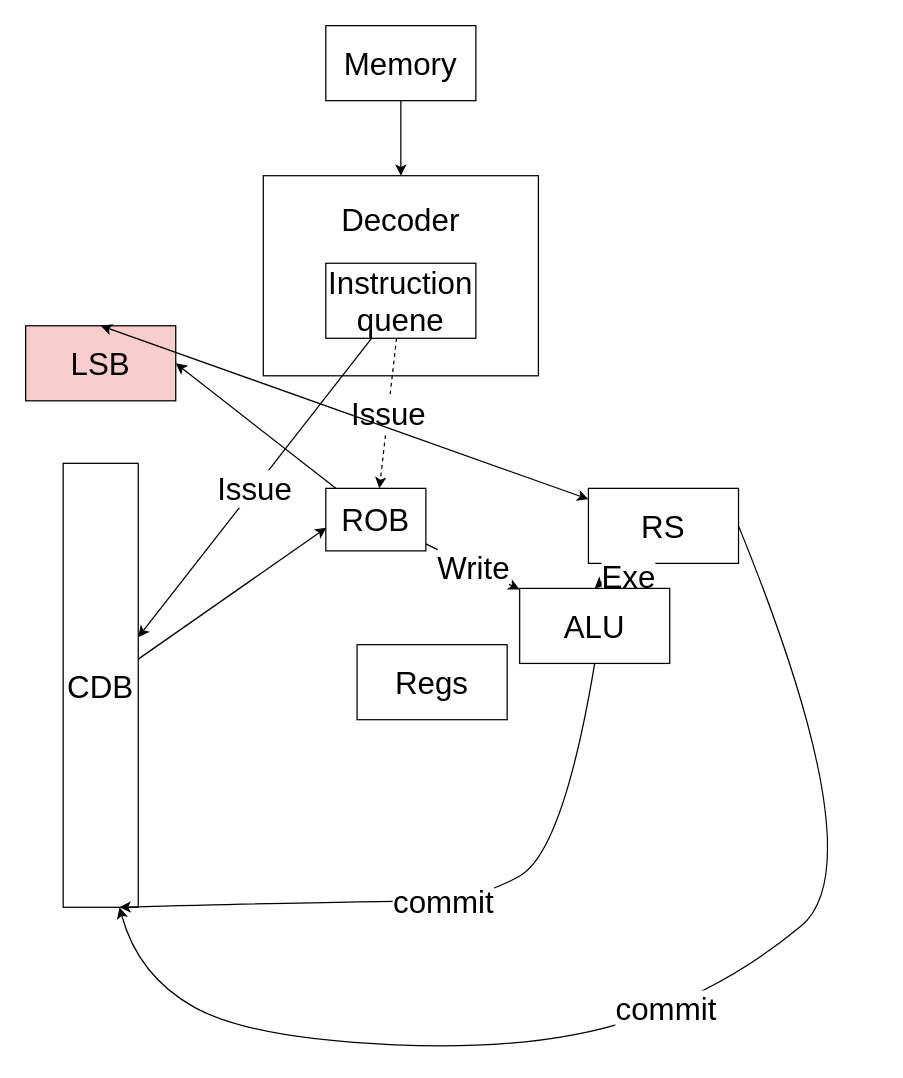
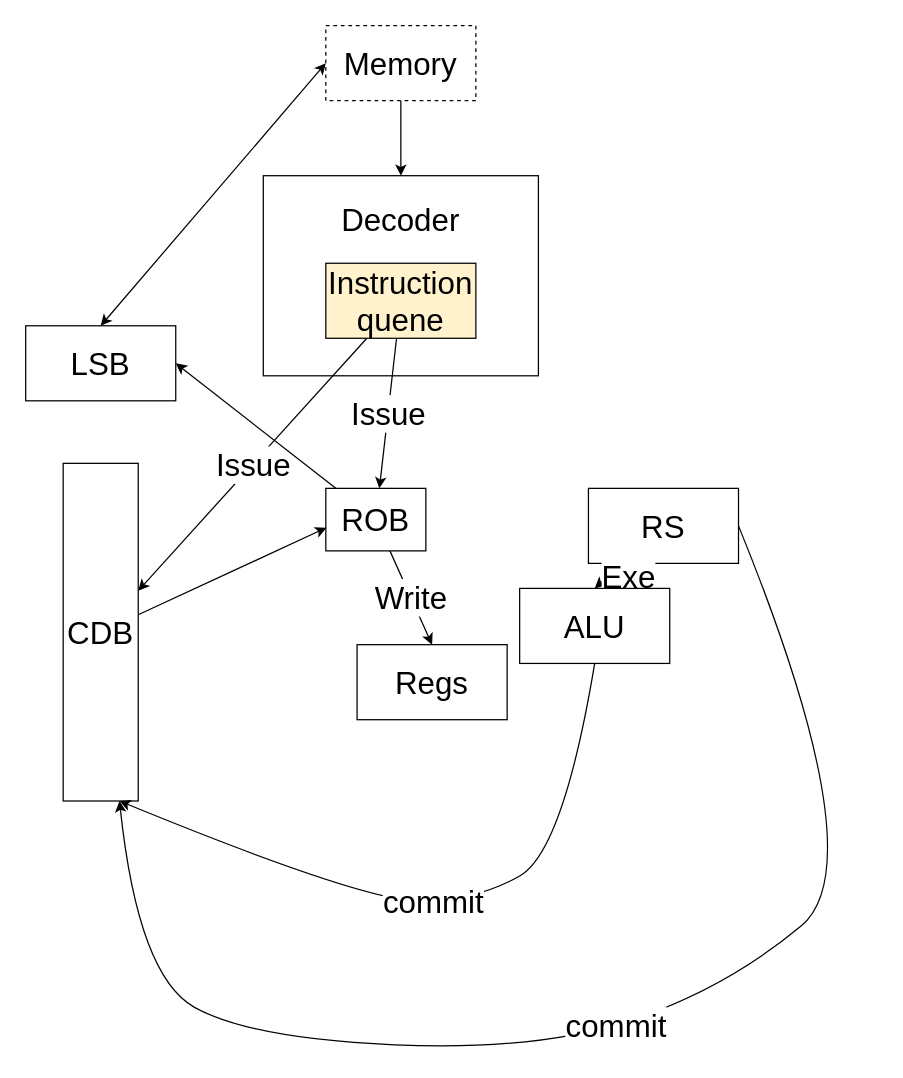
node "Memory": style solid -> dashed
node "Instructionquene": fillcolor #ffffff -> #fff2cc
node "LSB": fillcolor #f8cecc -> #ffffff
edge "LSB" -- "RS": now "LSB" -- "Memory"
edge "Instructionquene" -> "ROB": style dashed -> solid
edge "ROB" -> "ALU": now "ROB" -> "Regs"
node "CDB": size 75x444 -> 75x338
